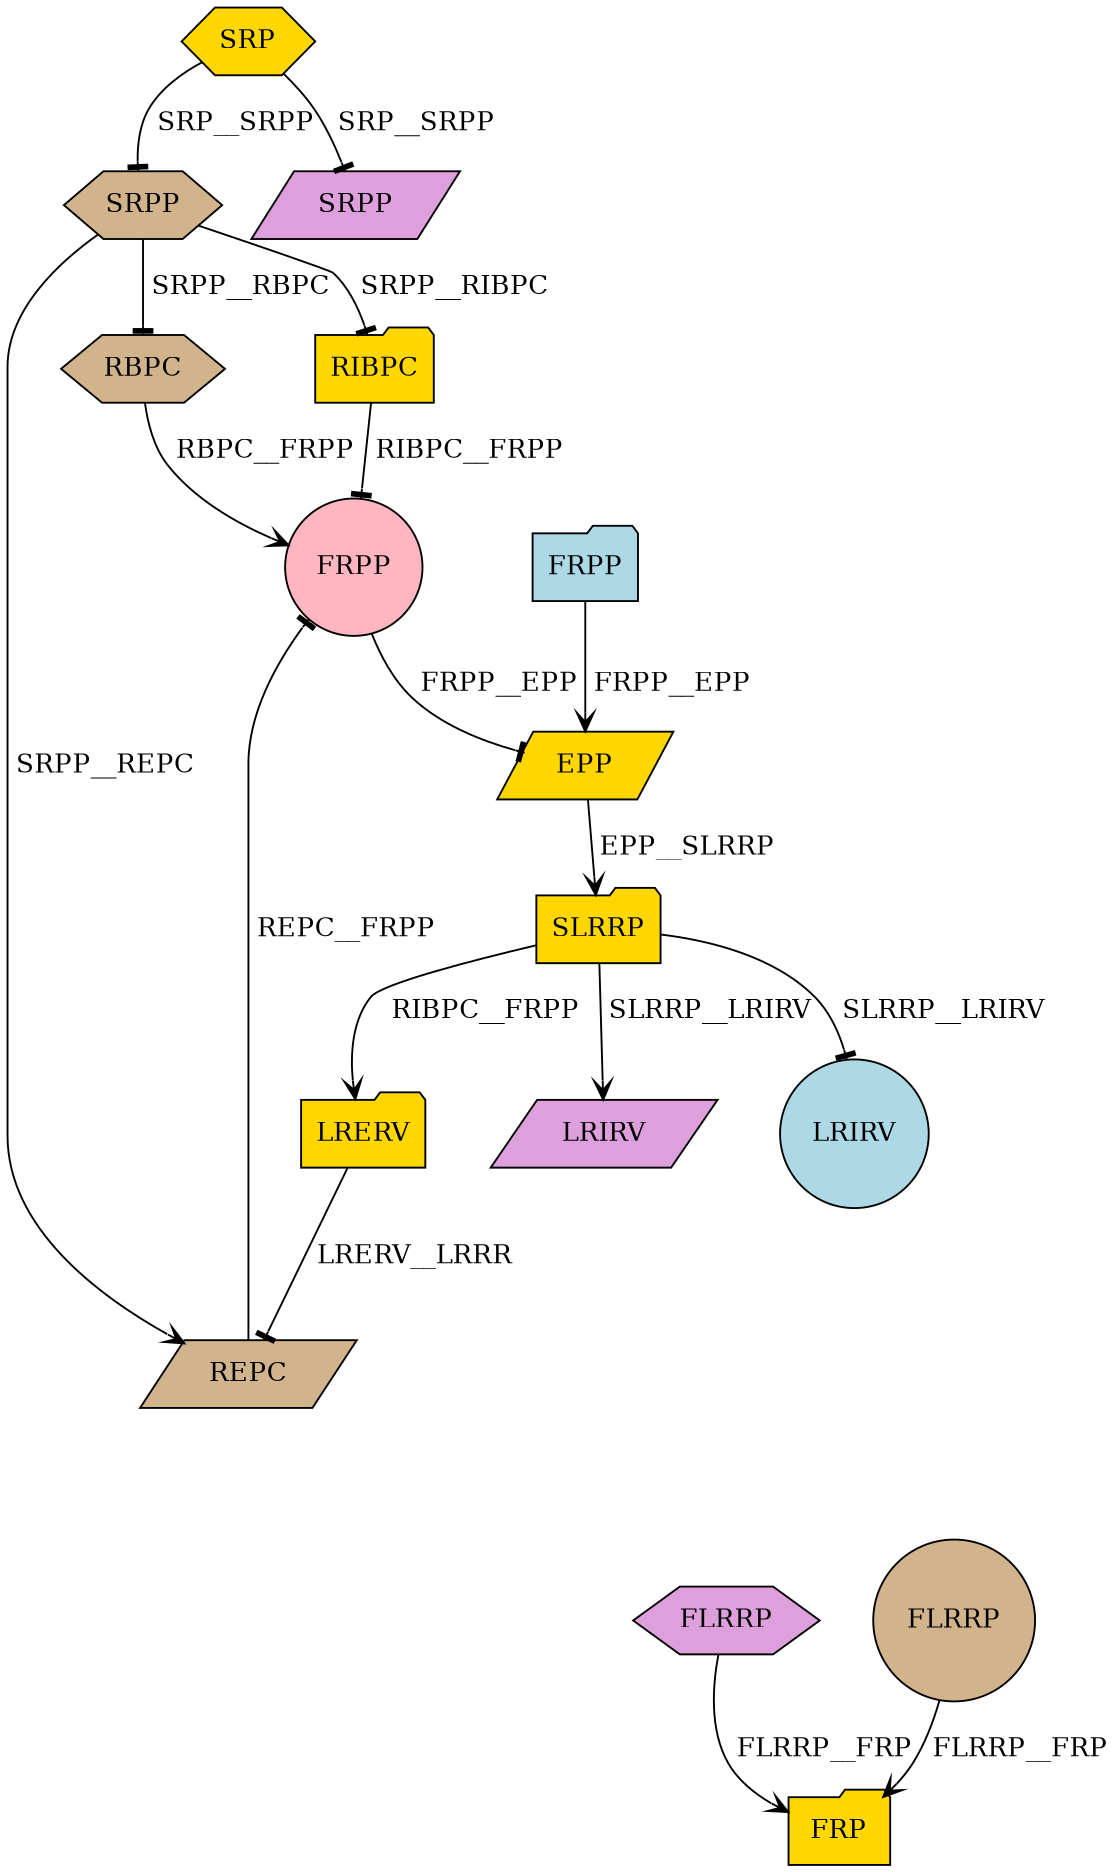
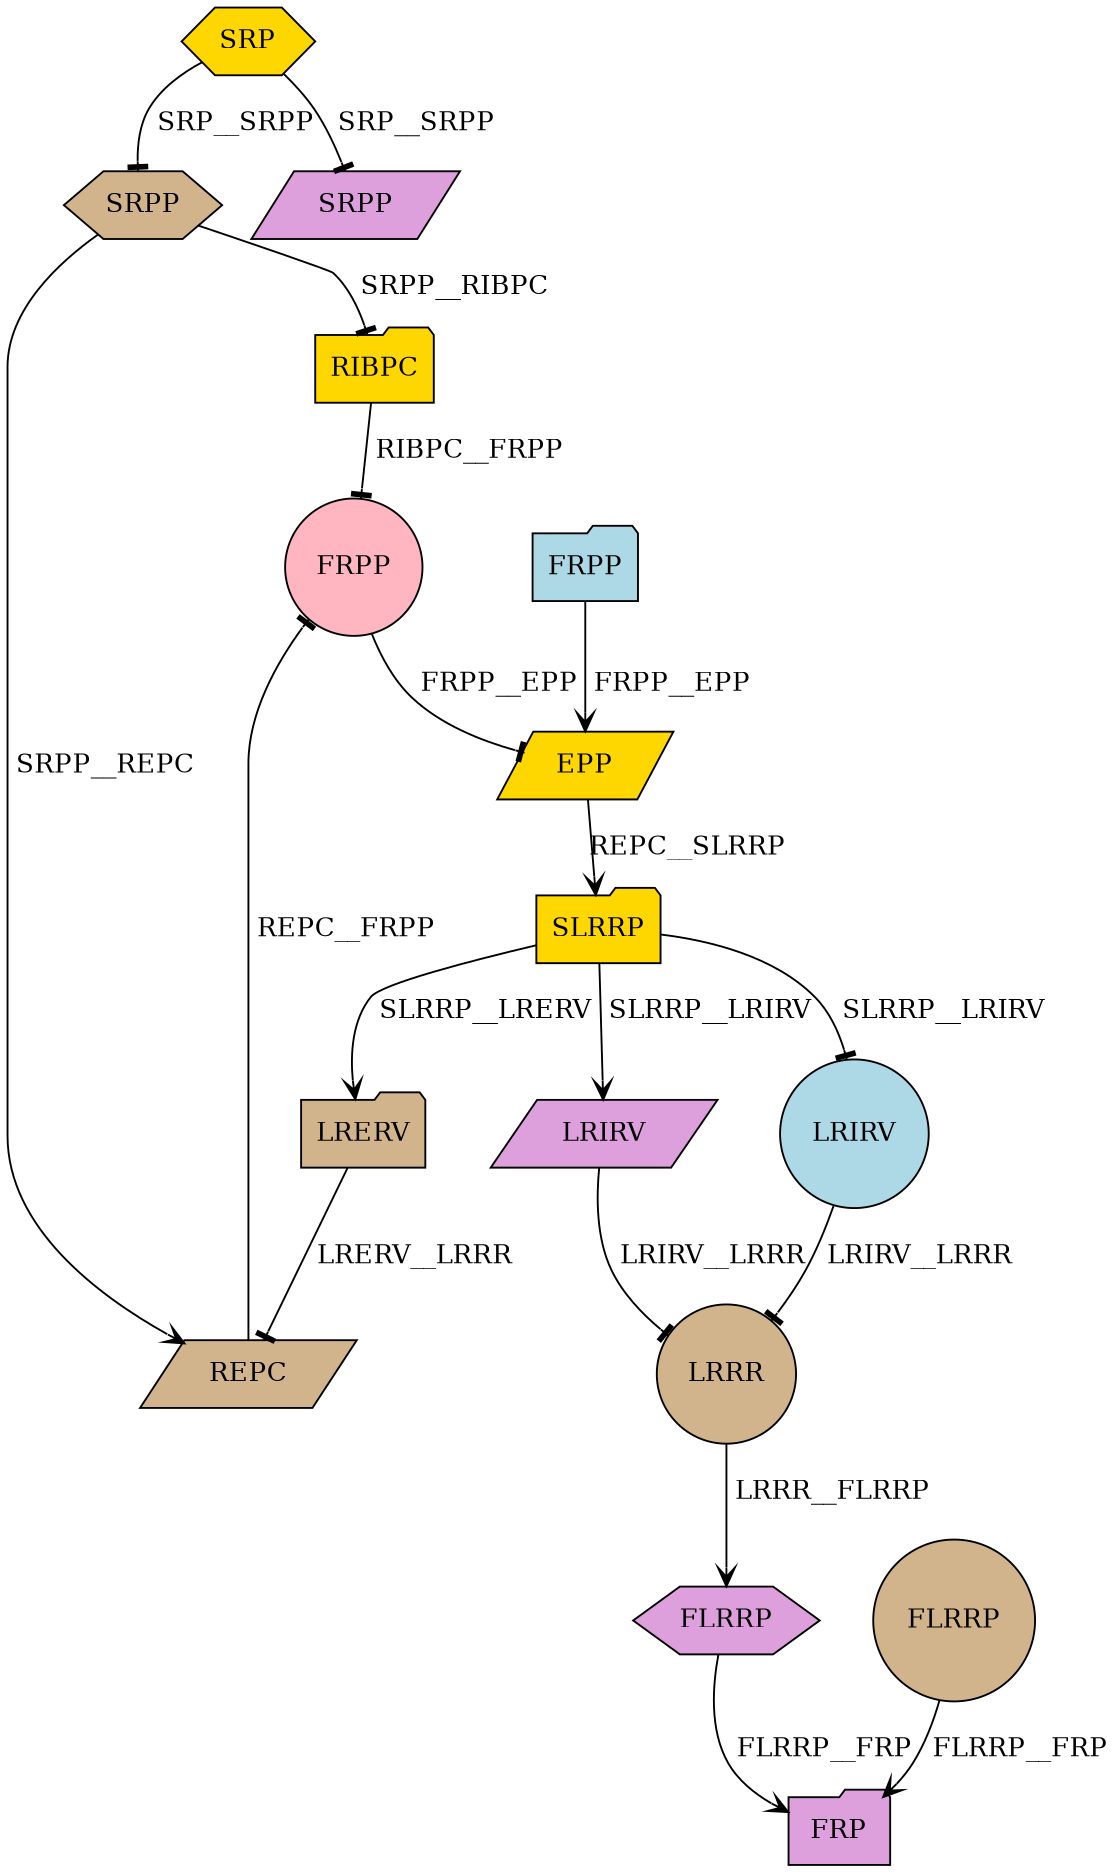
node "RBPC": removed
edge "EPP" -> "SLRRP": label " EPP__SLRRP" -> " REPC__SLRRP"
edge "SLRRP" -> "LRERV": label " RIBPC__FRPP" -> " SLRRP__LRERV"
node "LRERV": fillcolor gold -> tan
node "LRRR": added
node "FRP": fillcolor gold -> plum
